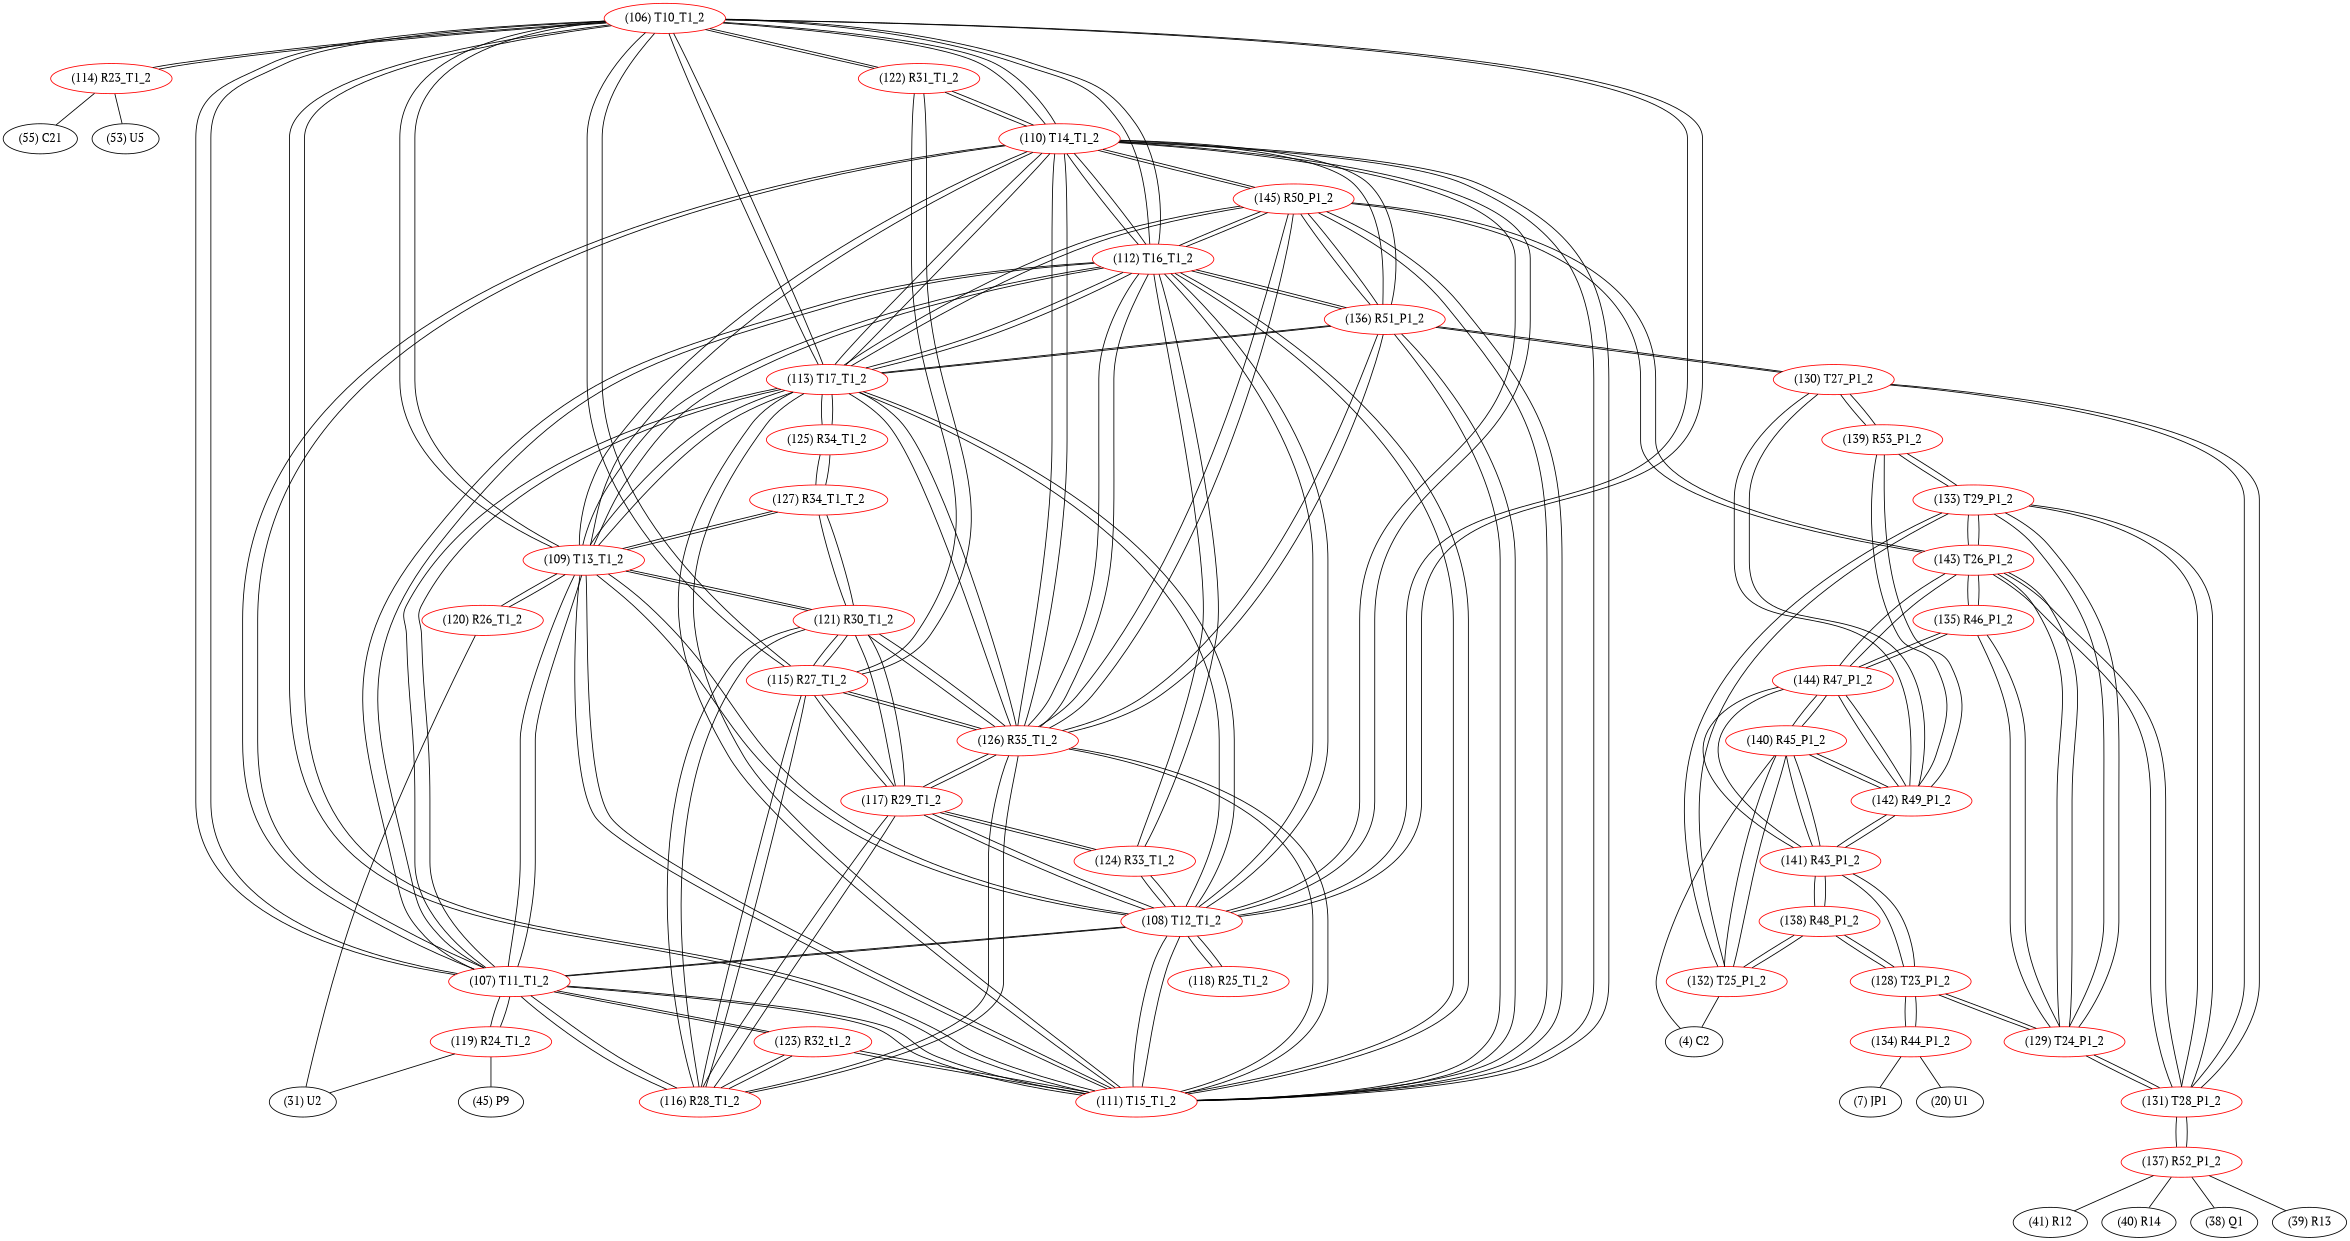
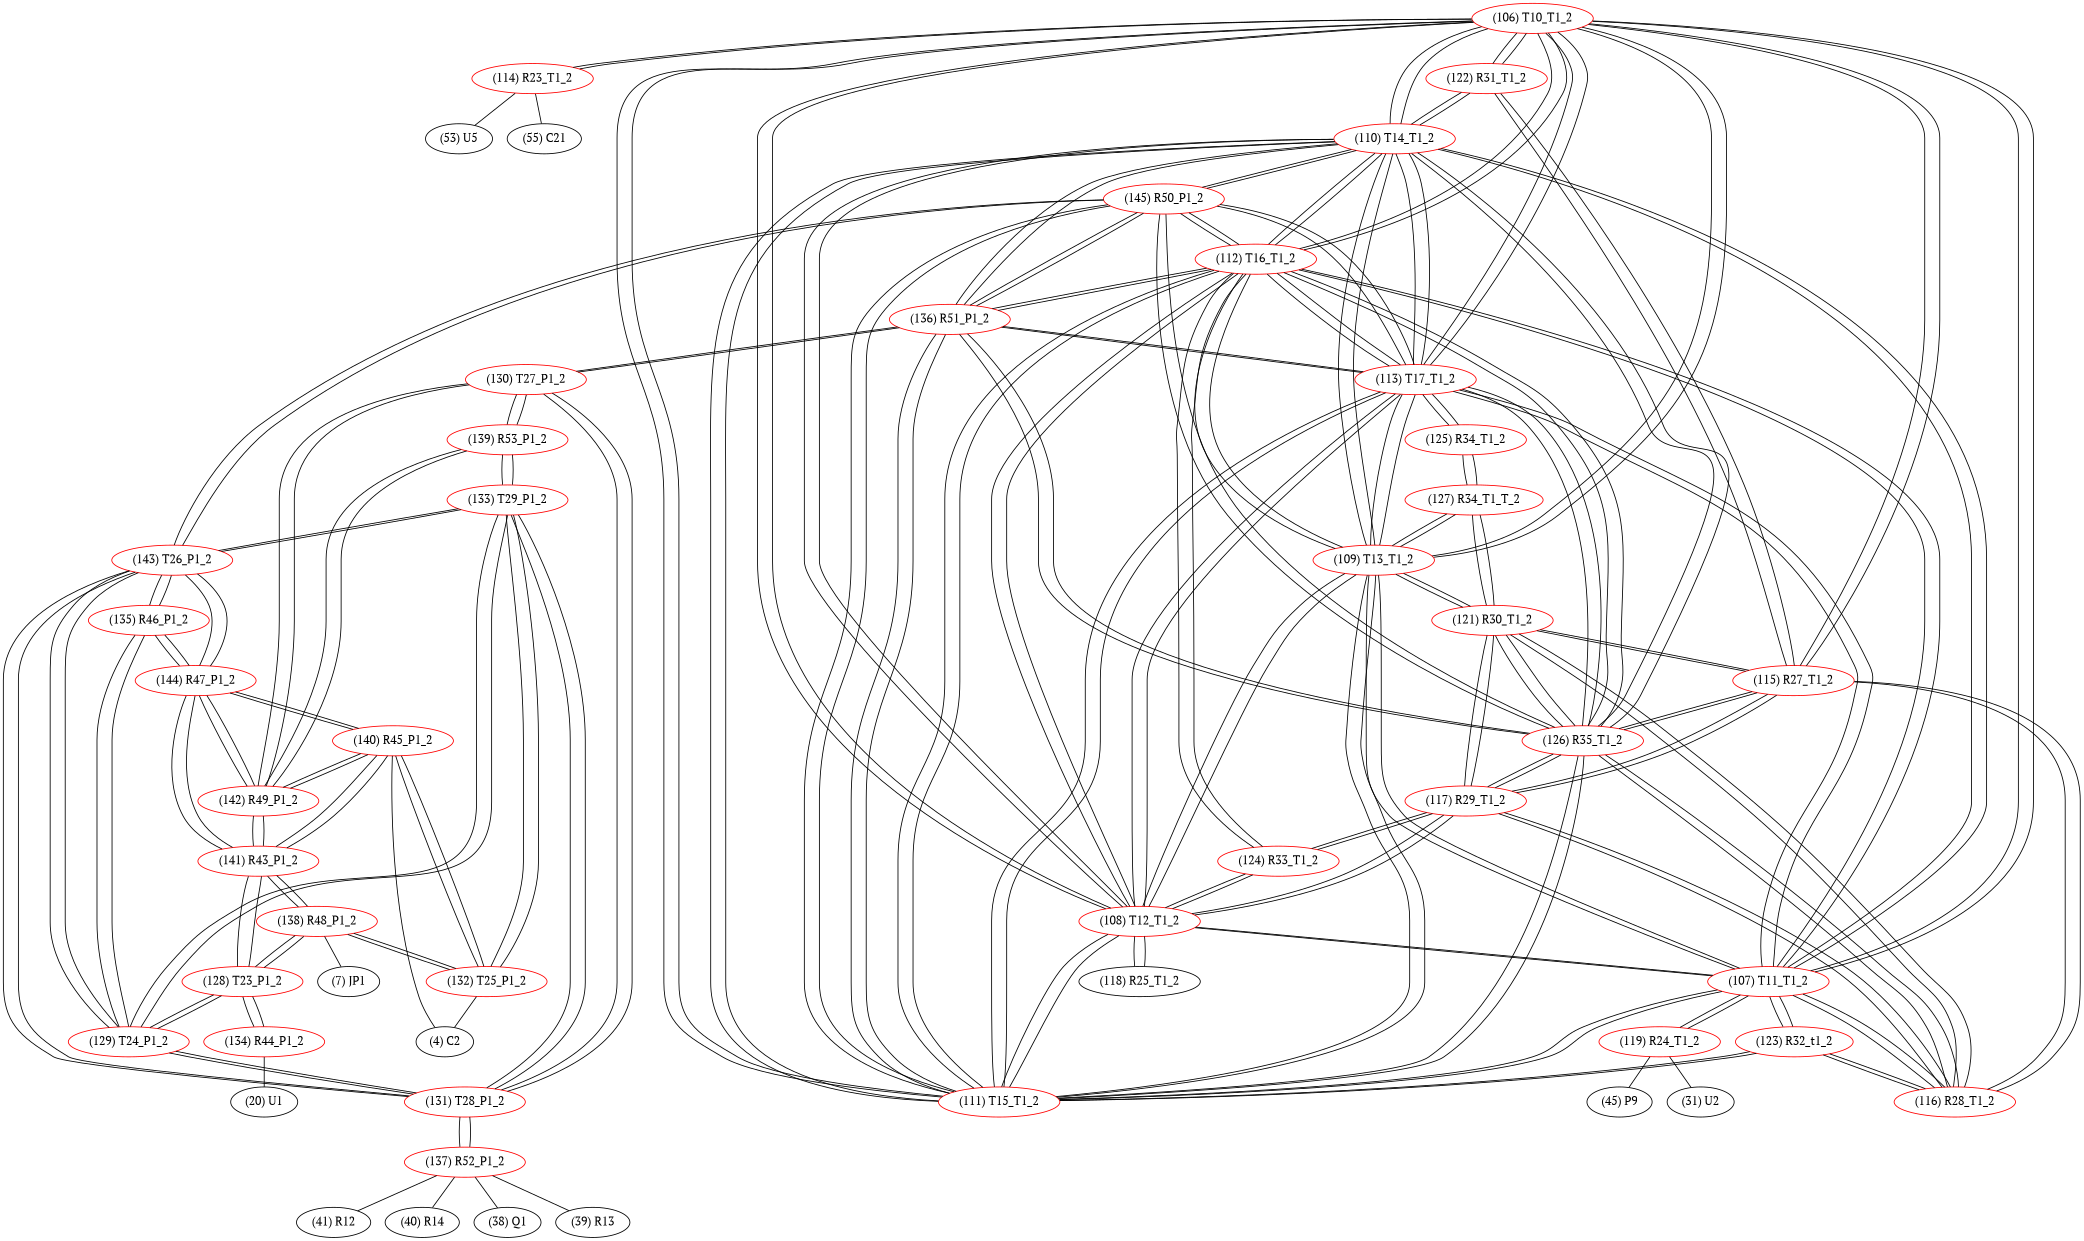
node "(120) R26_T1_2": removed
node "(118) R25_T1_2": color red -> black
edge "(134) R44_P1_2" -- "(7) JP1": now "(138) R48_P1_2" -- "(7) JP1"
